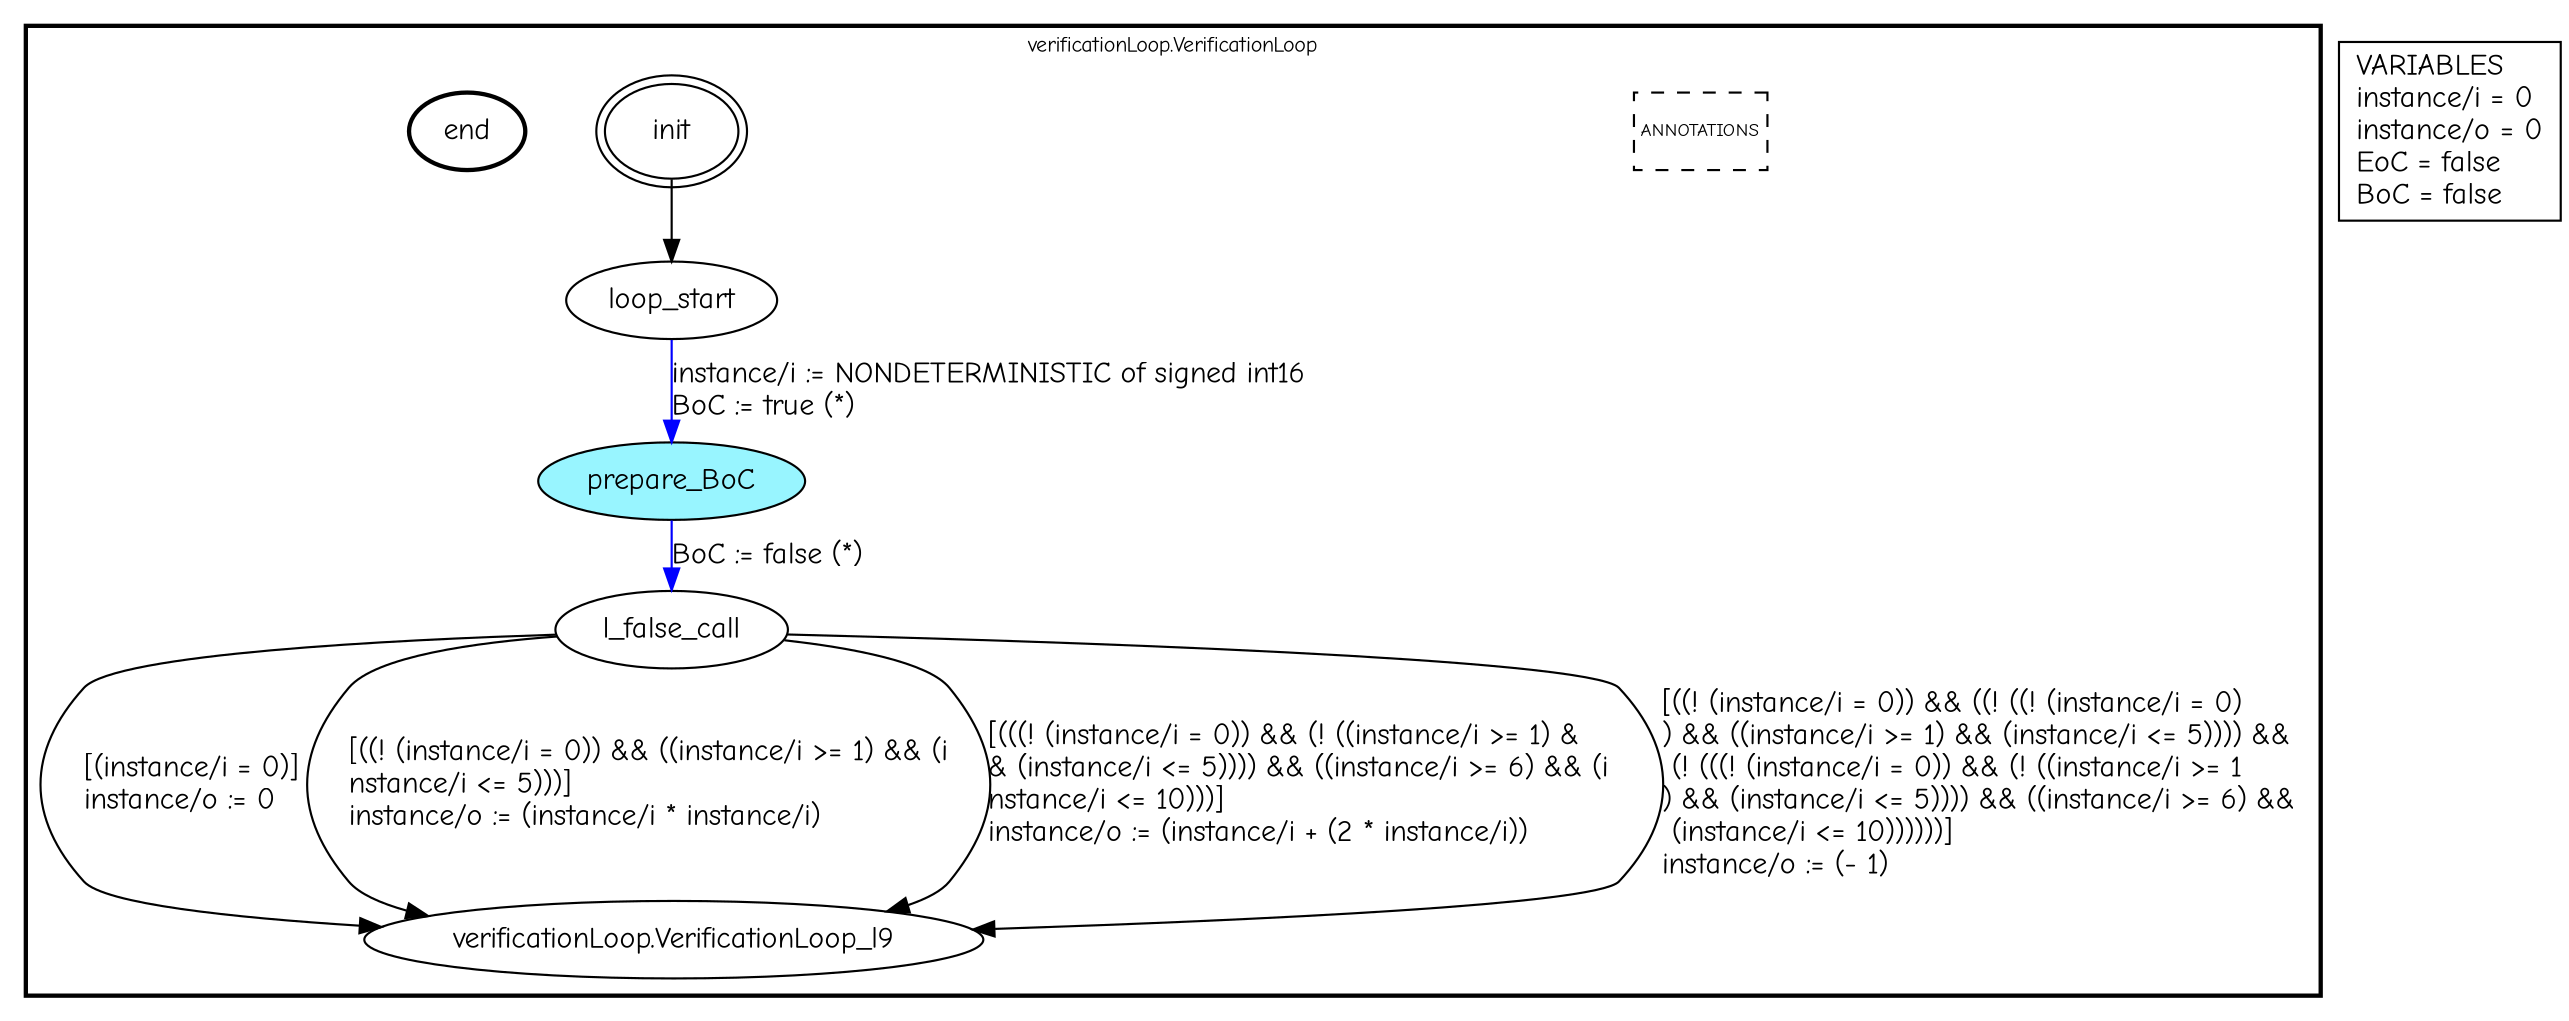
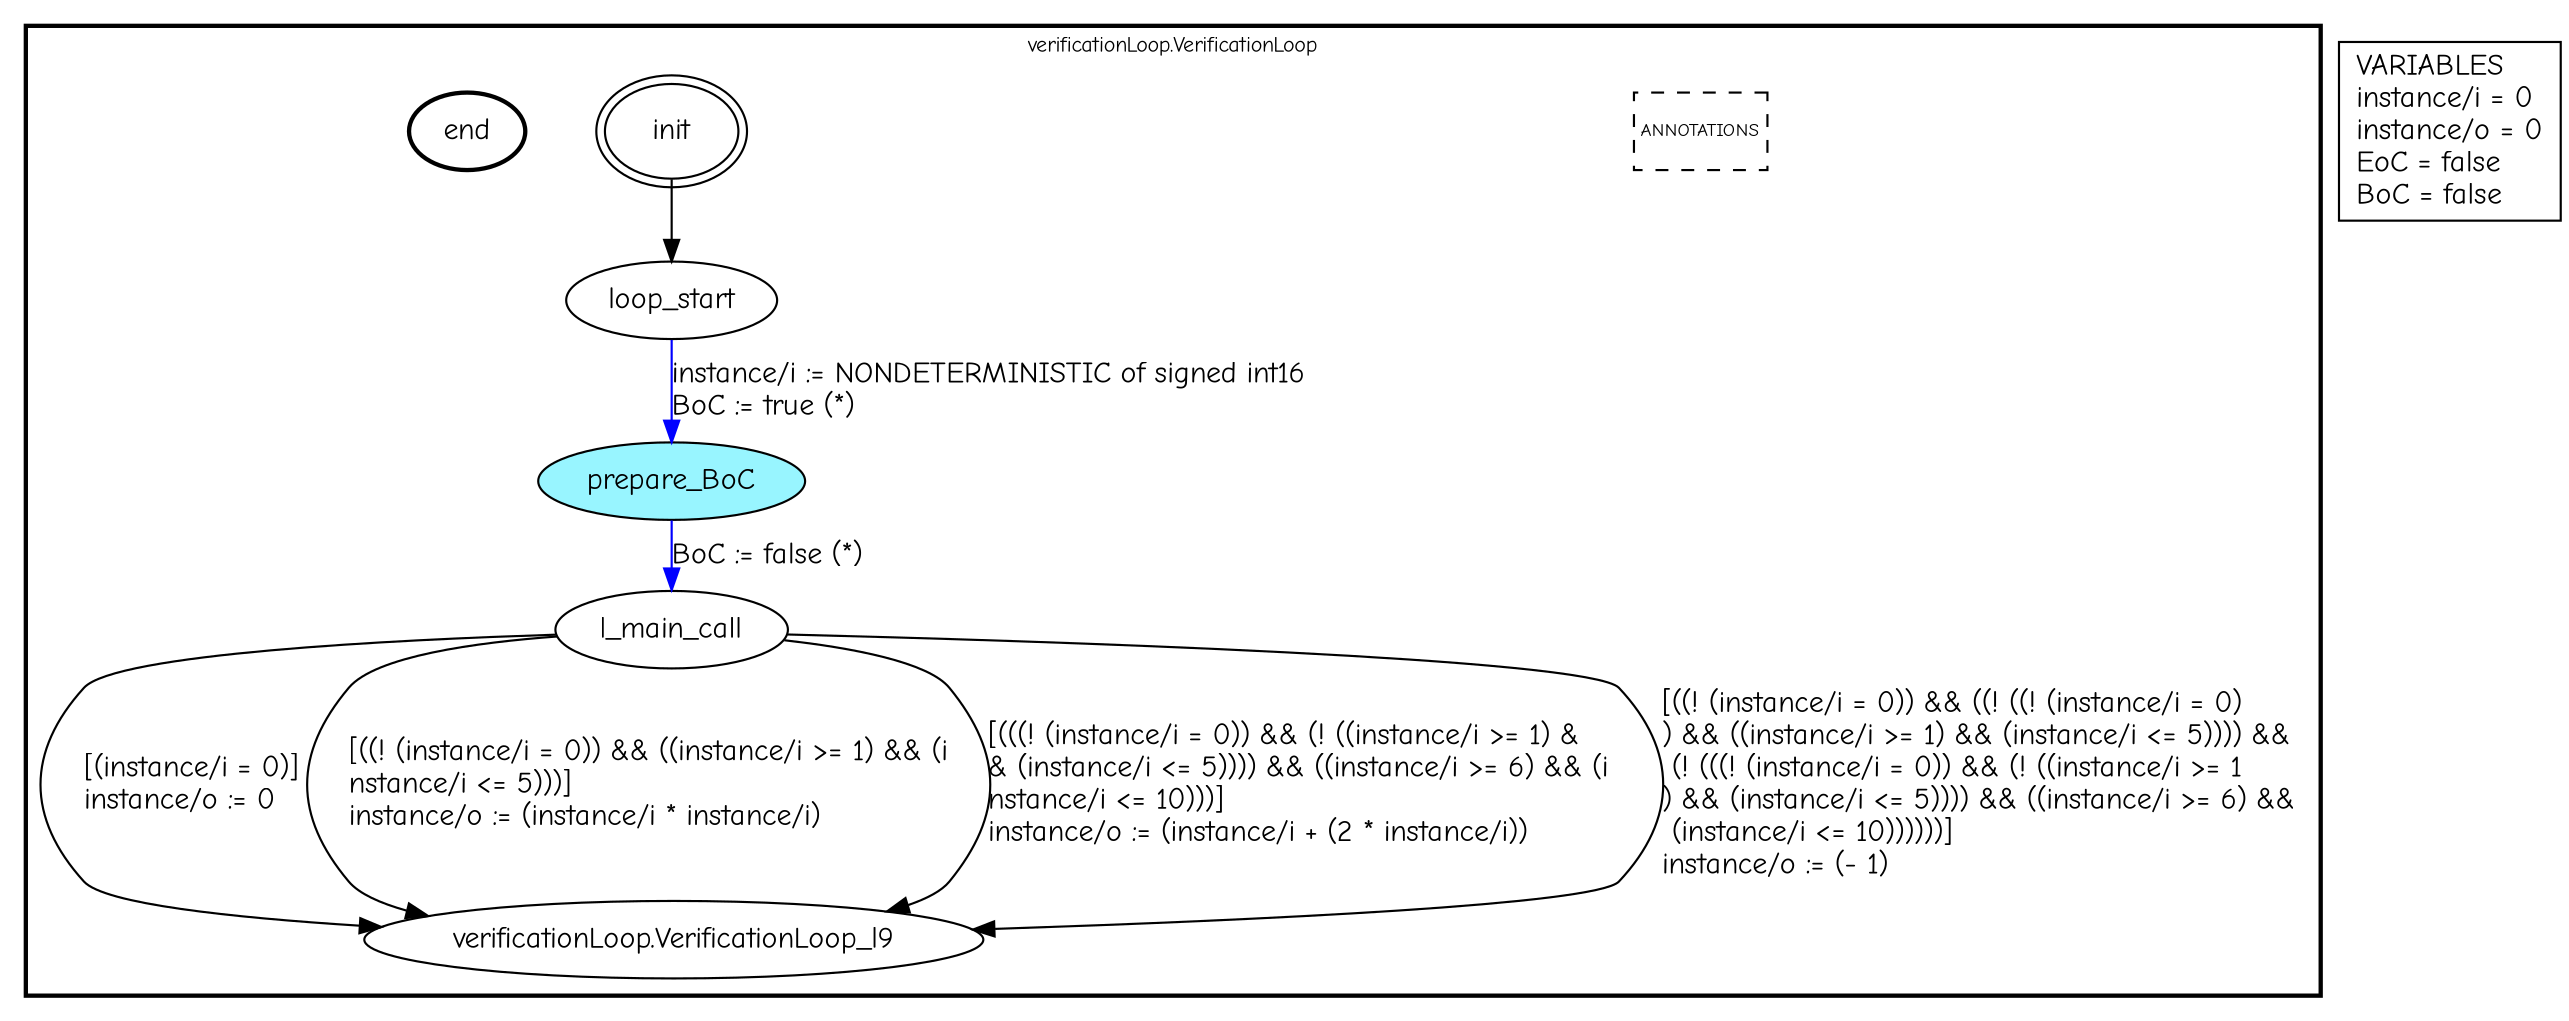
node "l_false_call": label "l_false_call" -> "l_main_call"
